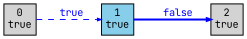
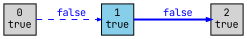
edge "0 true" -> "1 true": label " true" -> " false"
